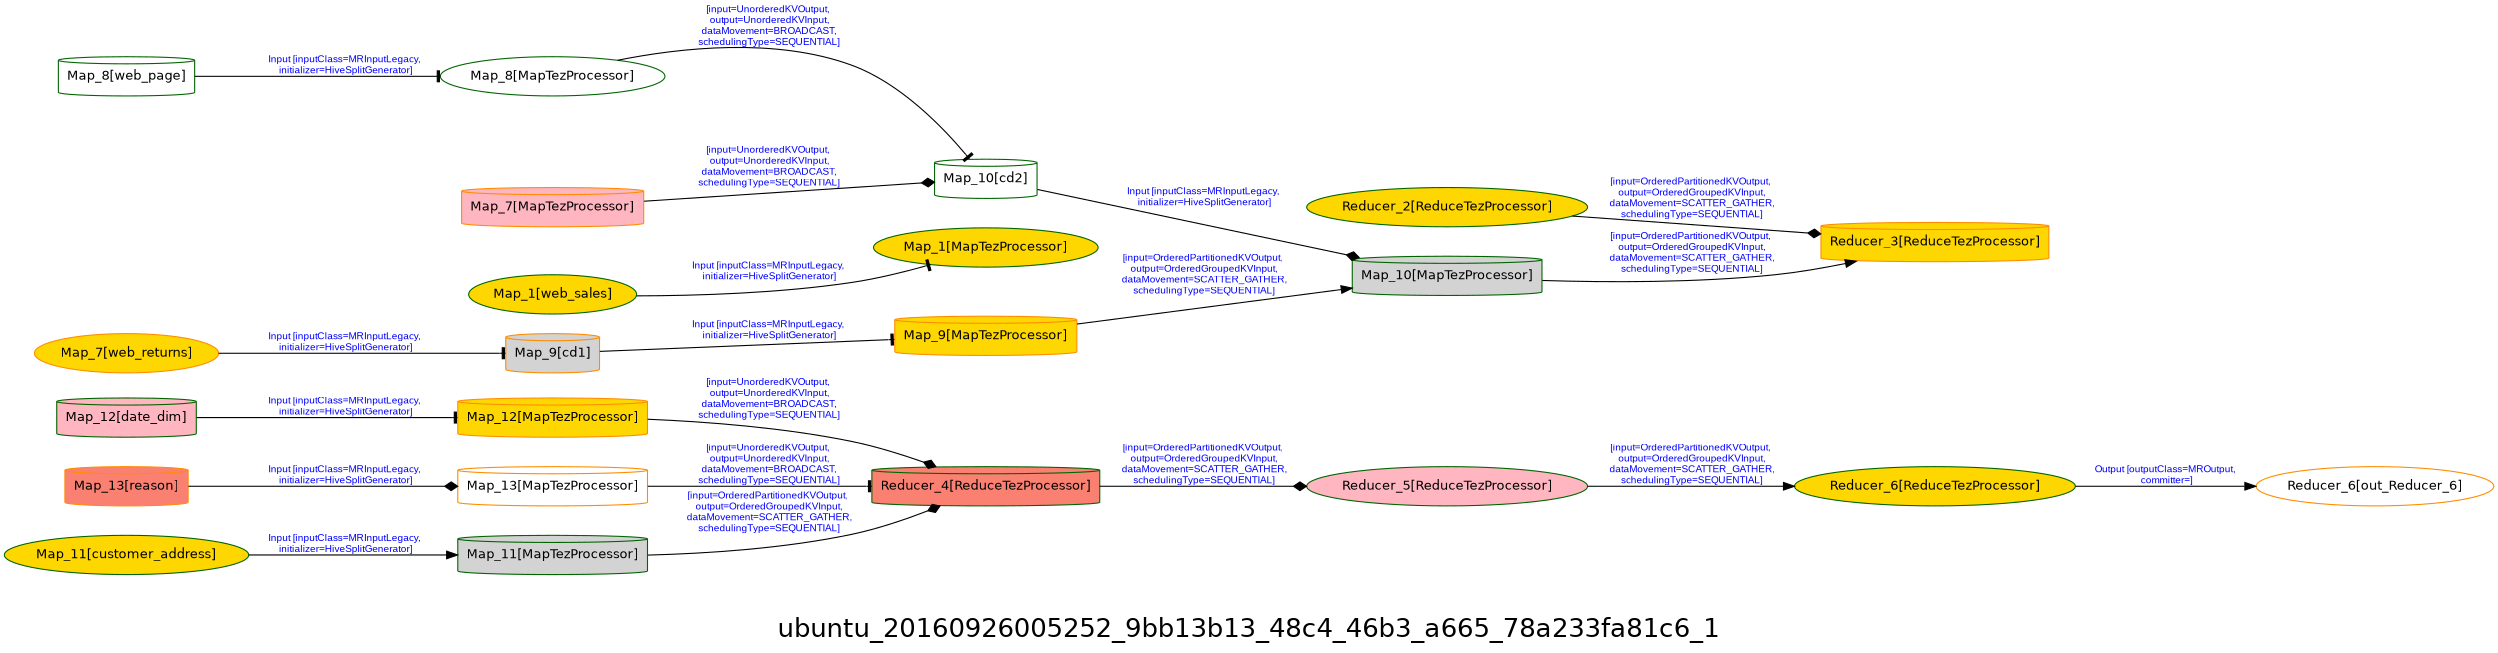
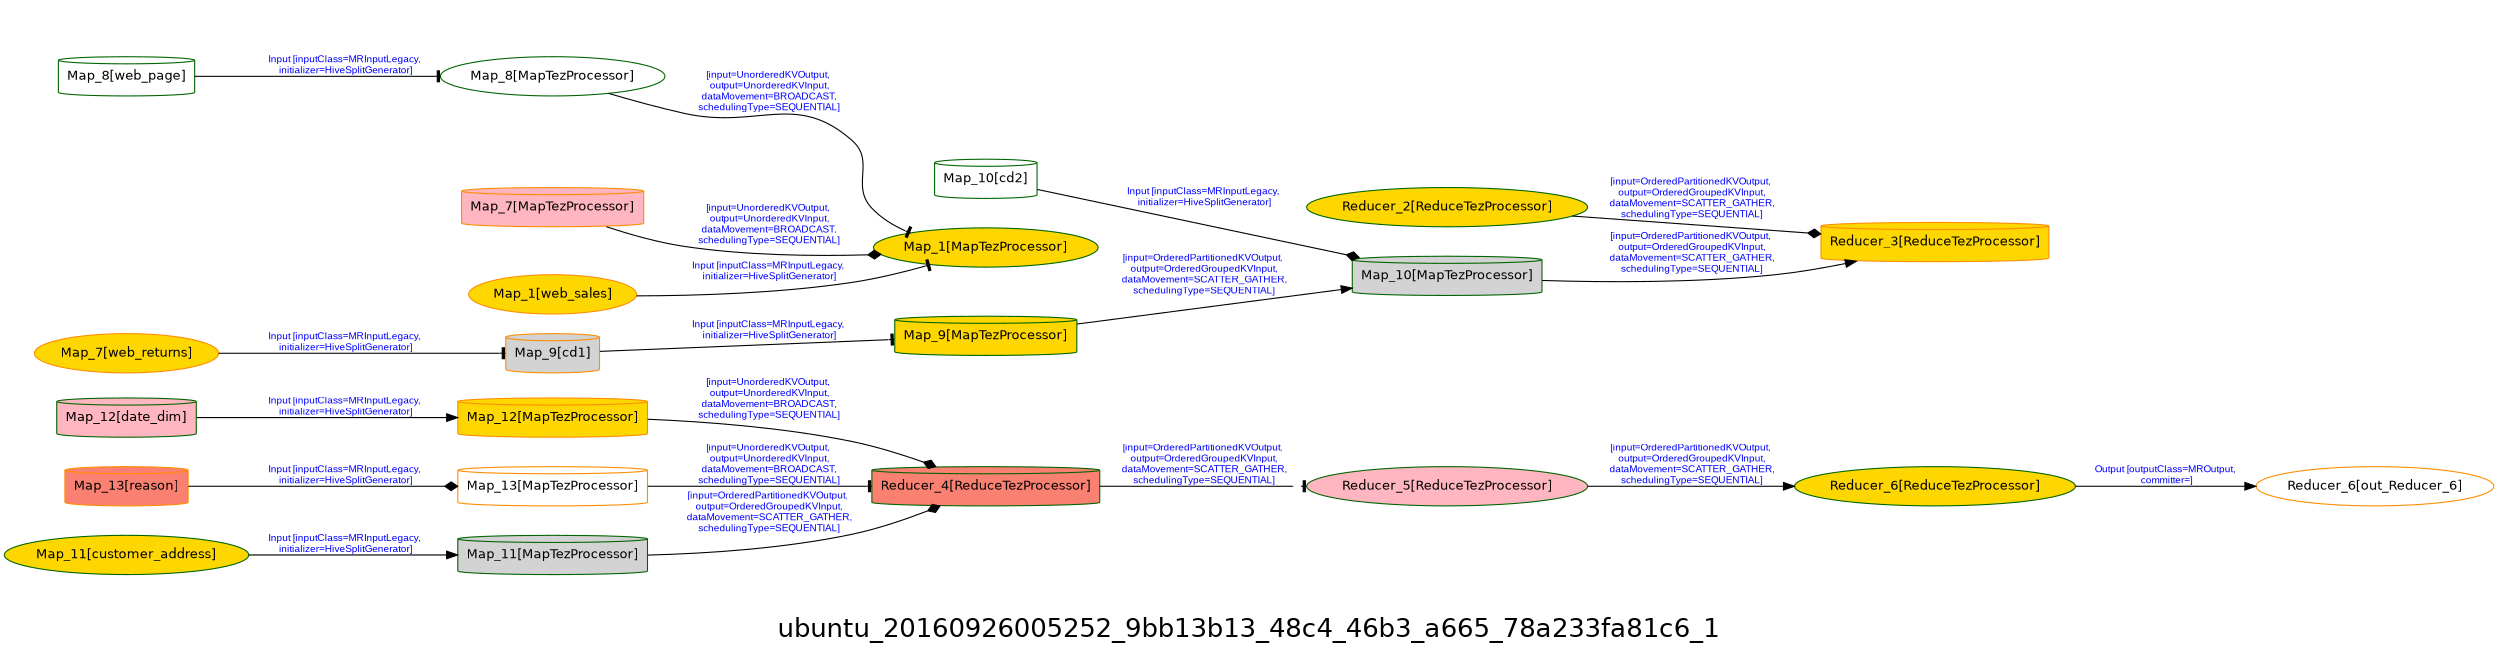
edge "Map_8[MapTezProcessor]" -> "Map_10[cd2]": now "Map_8[MapTezProcessor]" -> "Map_1[MapTezProcessor]"
edge "Map_7[MapTezProcessor]" -> "Map_10[cd2]": now "Map_7[MapTezProcessor]" -> "Map_1[MapTezProcessor]"
node "Map_1[web_sales]": color darkgreen -> darkorange
node "Map_9[MapTezProcessor]": color darkorange -> darkgreen
edge "Map_12[date_dim]" -> "Map_12[MapTezProcessor]": arrowhead tee -> normal
edge "Reducer_4[ReduceTezProcessor]" -> "Reducer_5[ReduceTezProcessor]": arrowhead diamond -> tee
